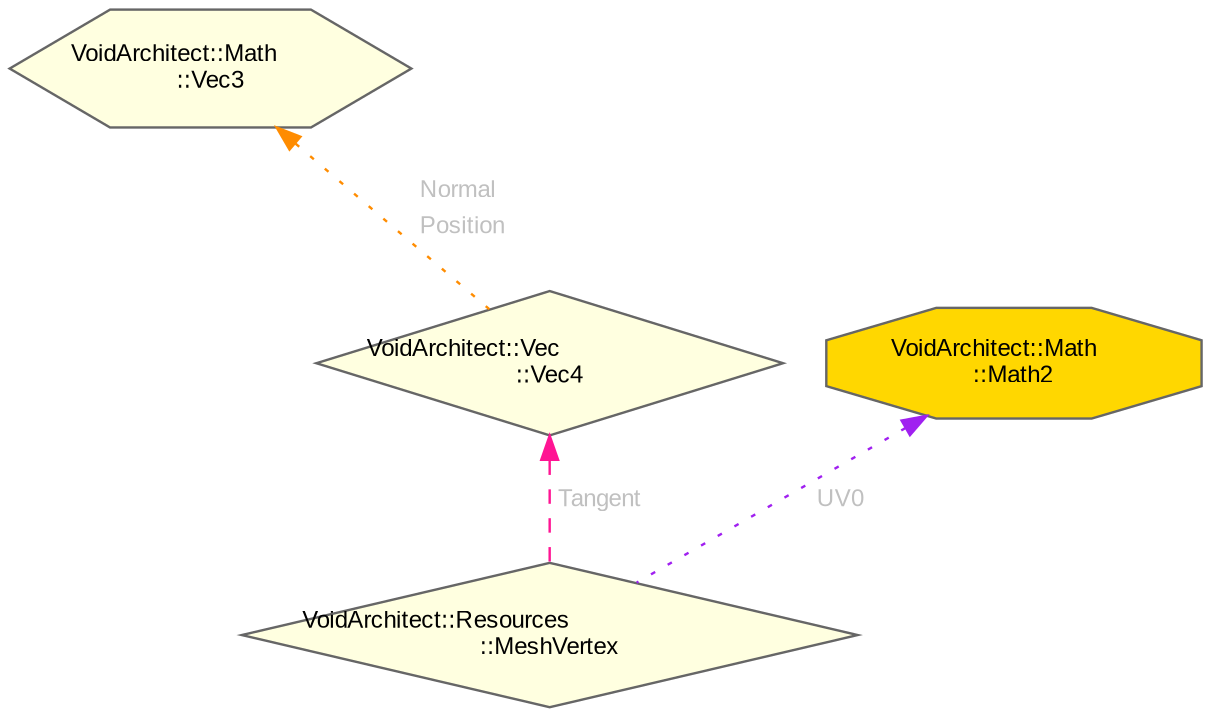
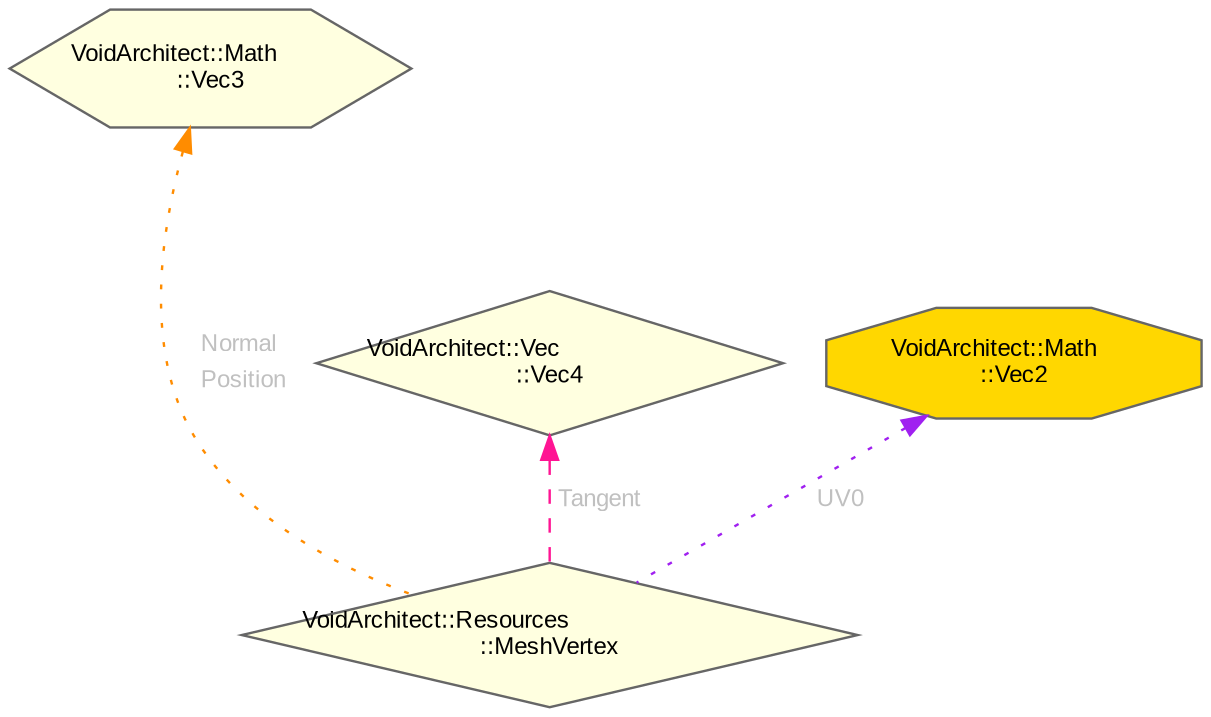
edge "VoidArchitect::Vec ::Vec4" -> "VoidArchitect::Math ::Vec3": now "VoidArchitect::Resources ::MeshVertex" -> "VoidArchitect::Math ::Vec3"
node "VoidArchitect::Math ::Math2": label "VoidArchitect::Math ::Math2" -> "VoidArchitect::Math ::Vec2"
